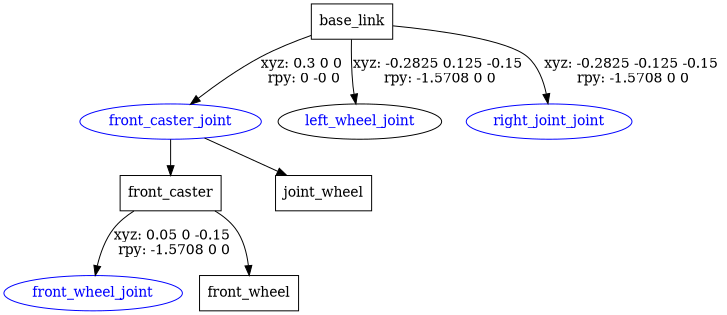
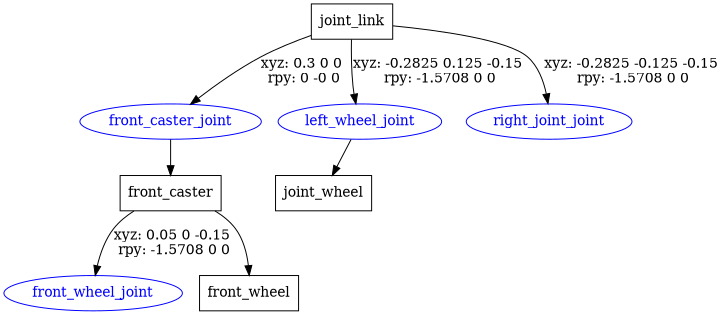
node "base_link": label "base_link" -> "joint_link"
node "left_wheel_joint": color black -> blue
edge "front_caster_joint" -> "joint_wheel": now "left_wheel_joint" -> "joint_wheel"
